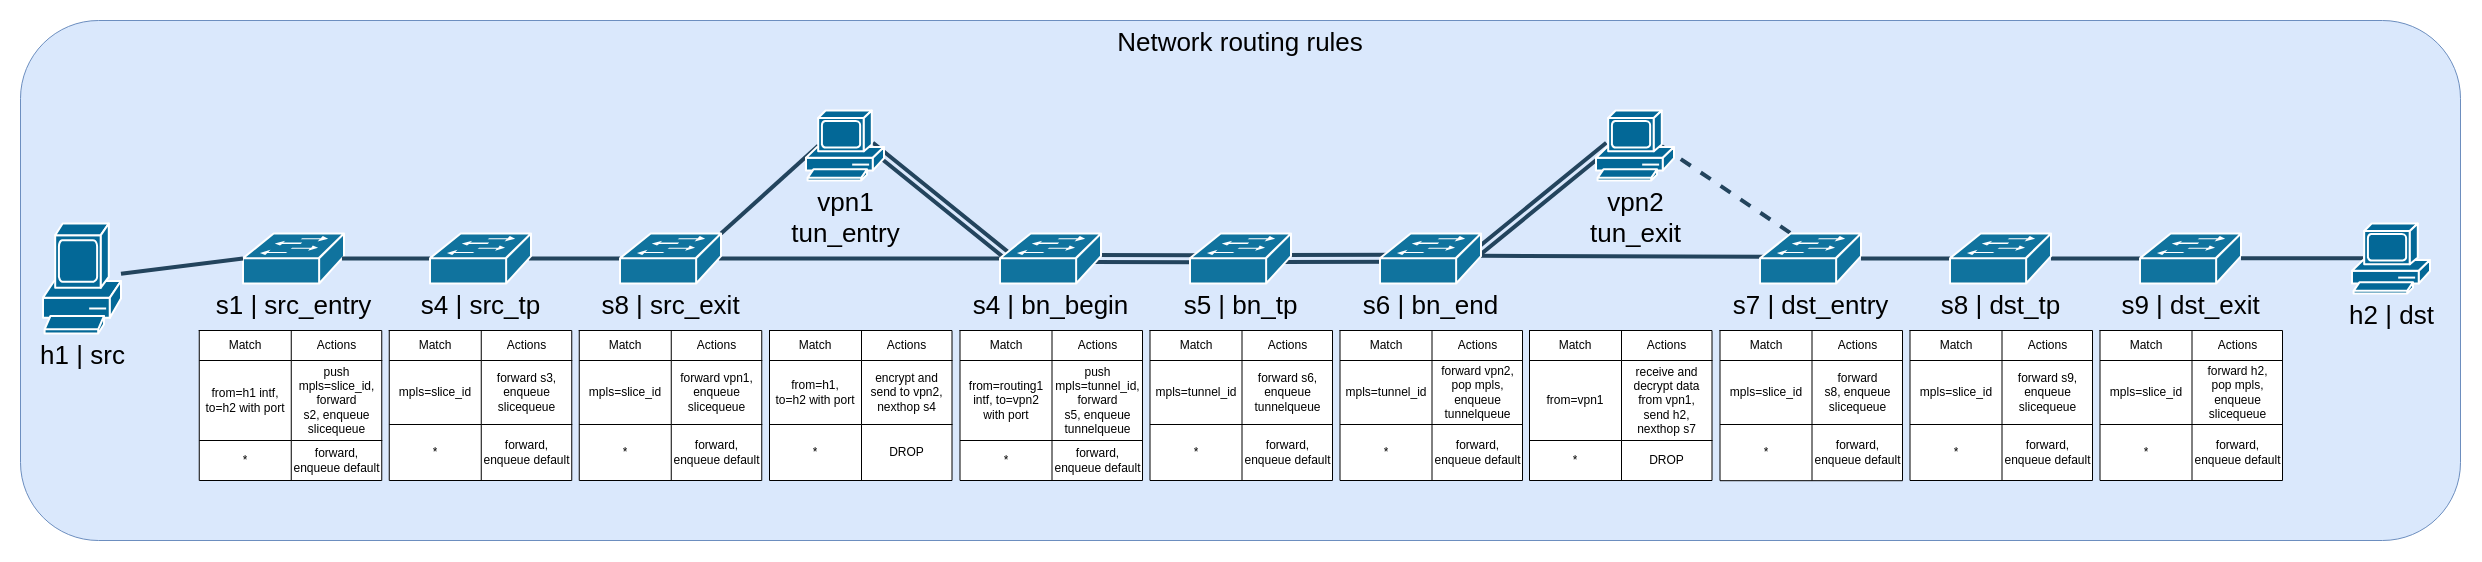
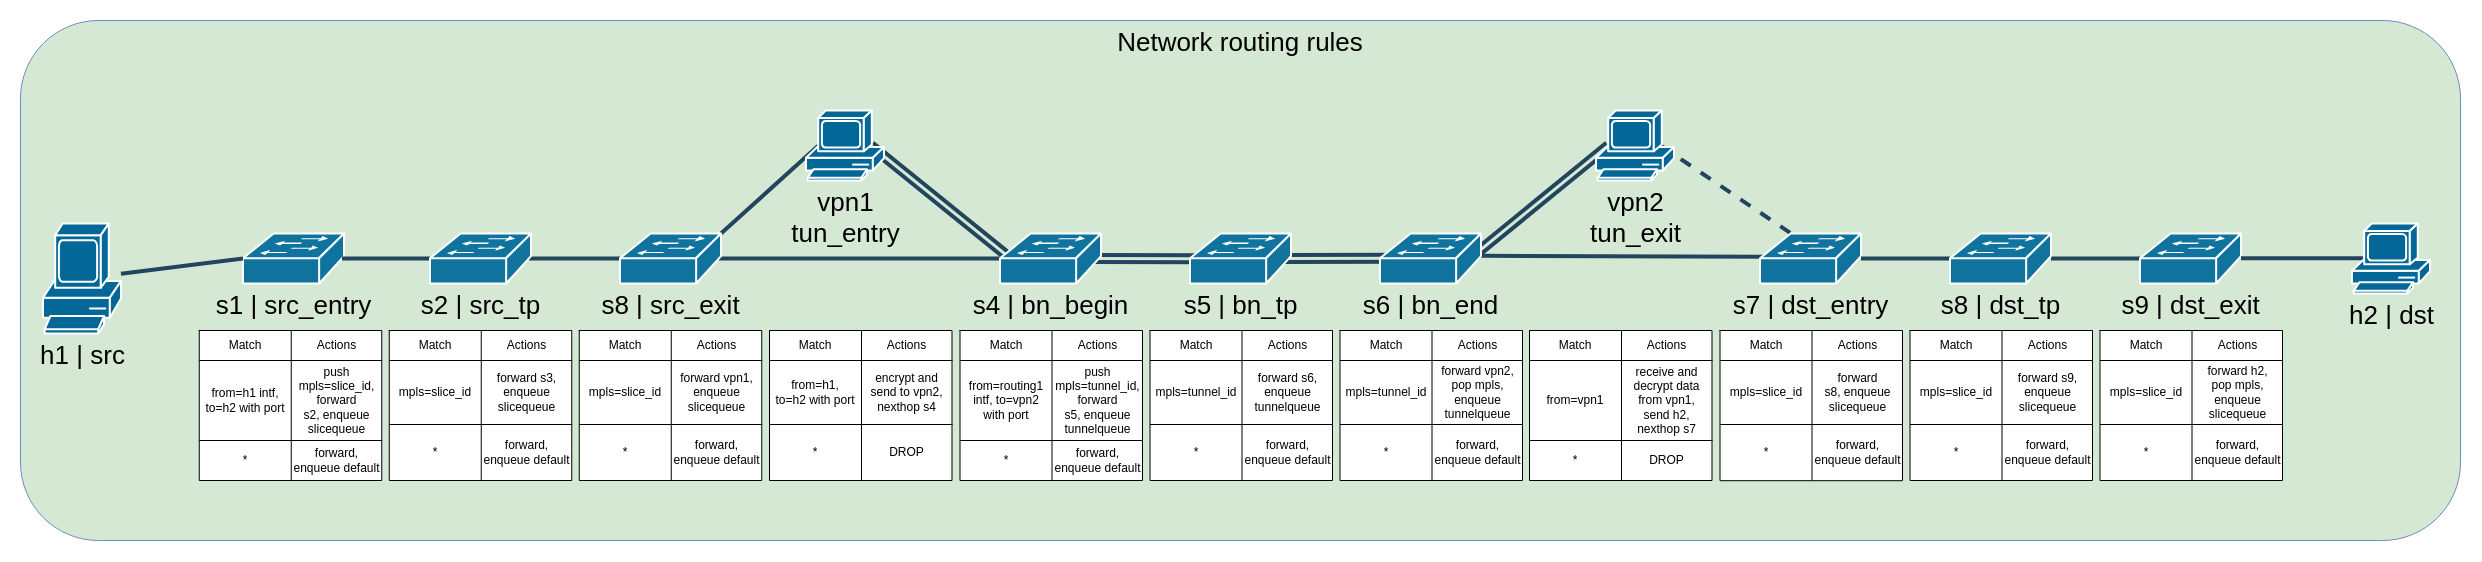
node "Network routing rules": fillcolor #dae8fc -> #d5e8d4
node "s4 | src_tp": label "s4 | src_tp" -> "s2 | src_tp"
